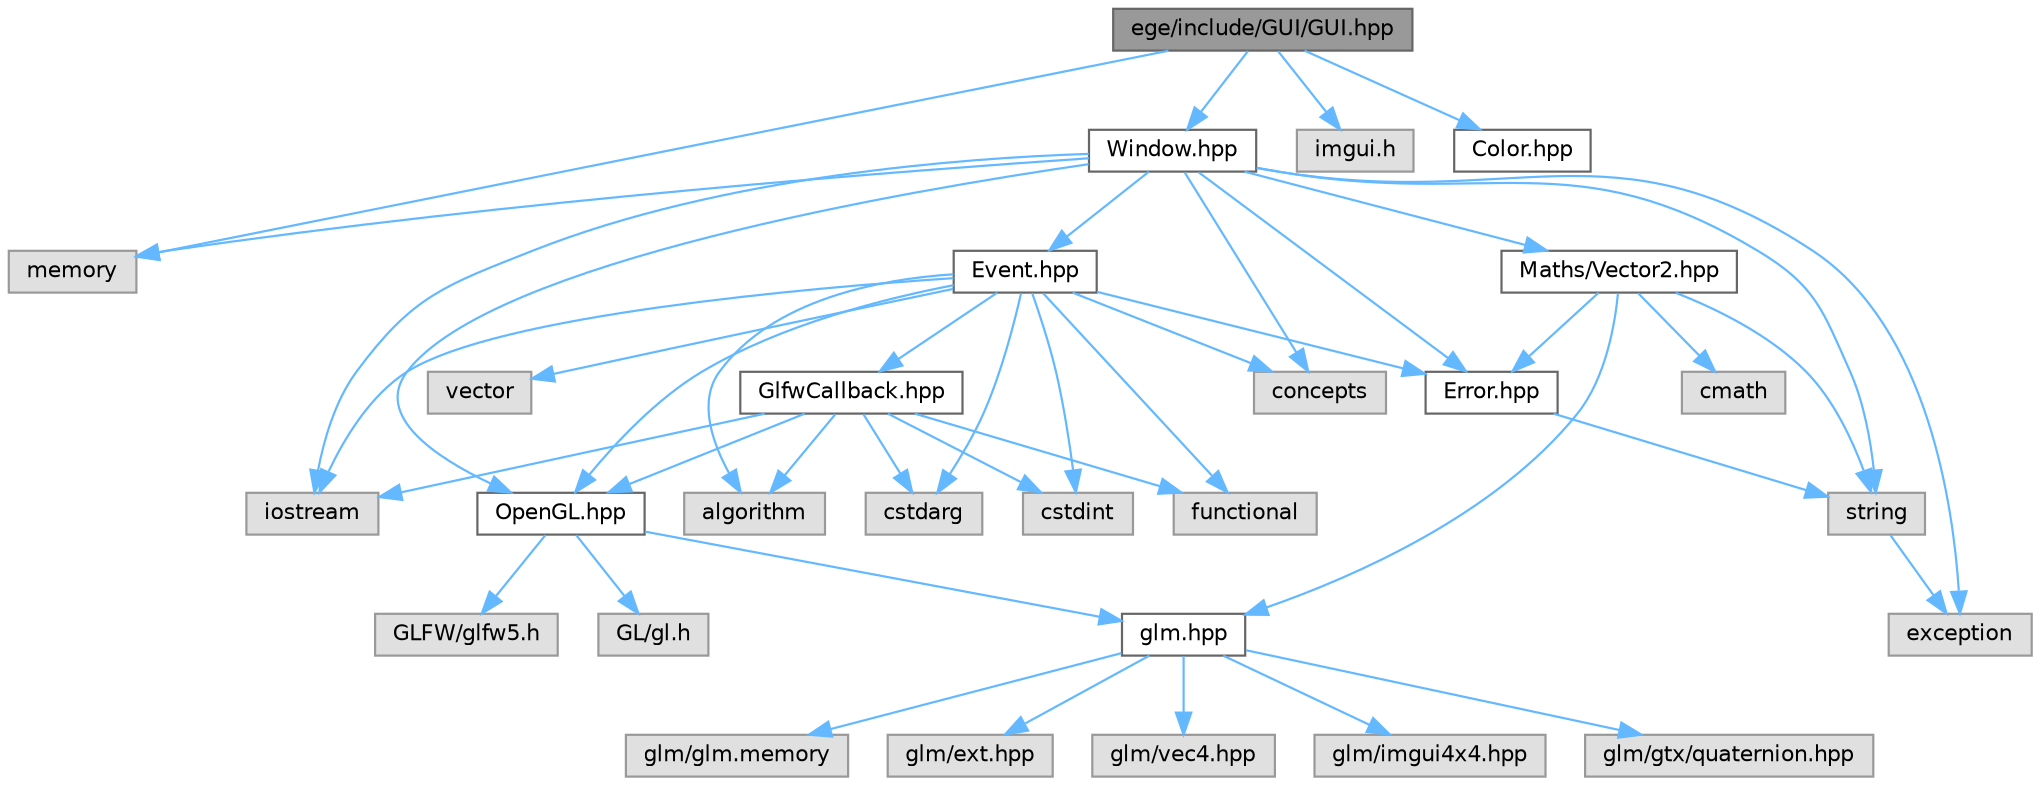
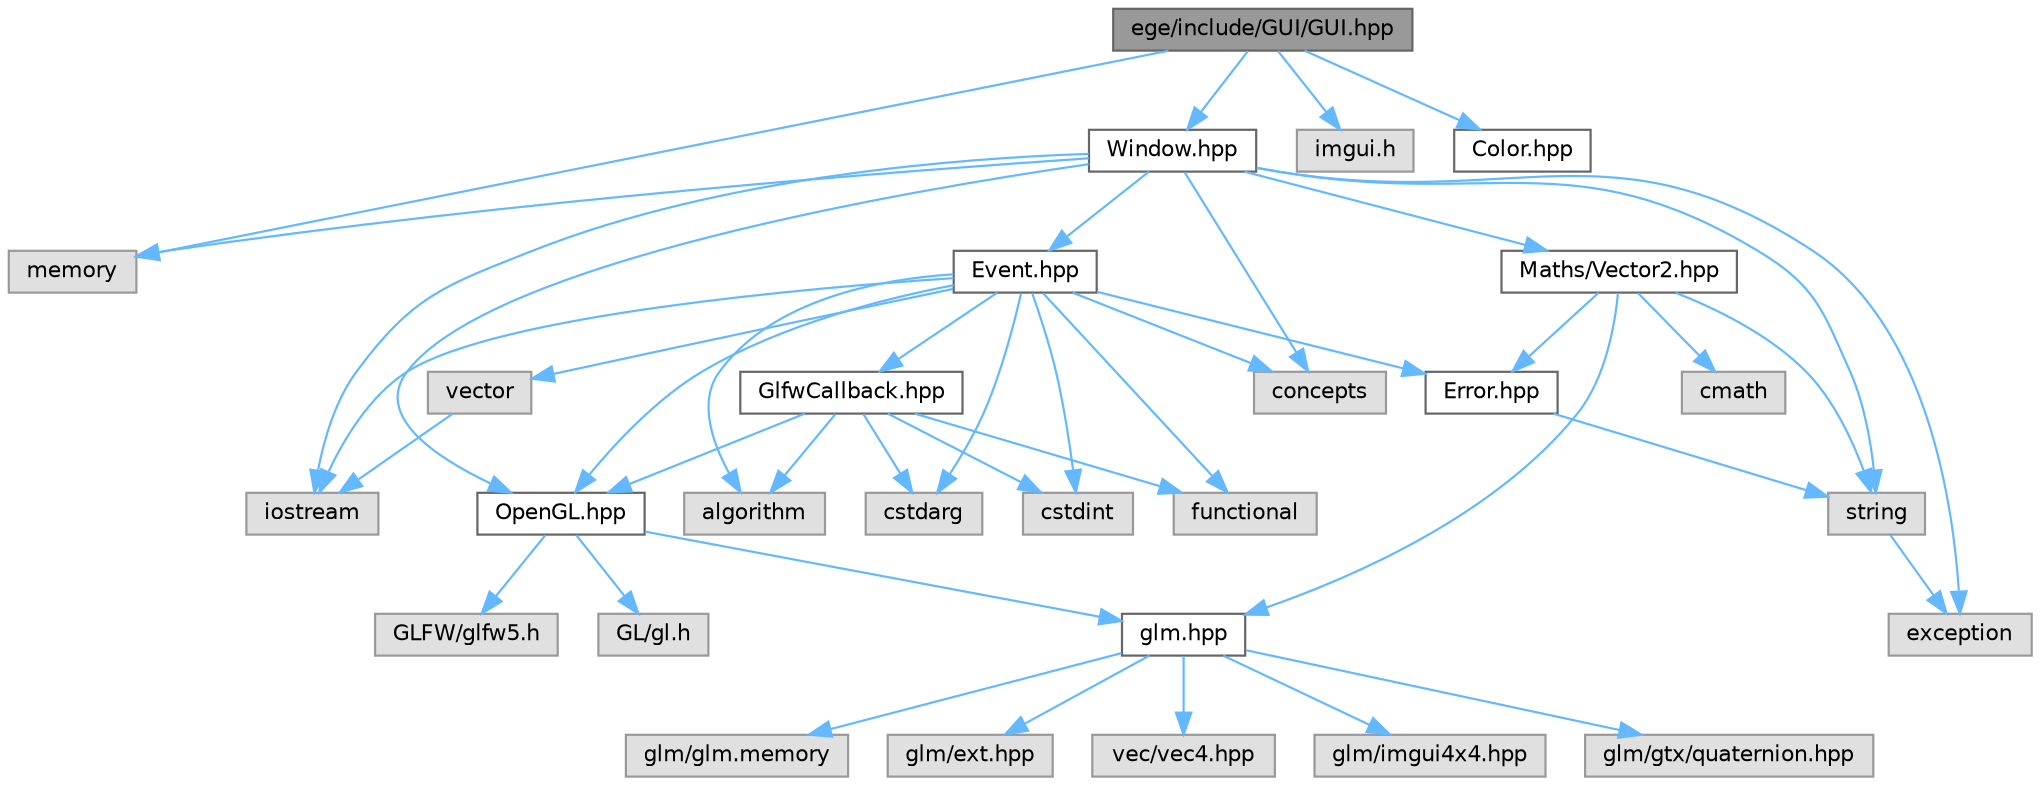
edge "Window.hpp" -> "Error.hpp": removed
edge "GlfwCallback.hpp" -> "iostream": now "vector" -> "iostream"
node "glm/vec4.hpp": label "glm/vec4.hpp" -> "vec/vec4.hpp"
